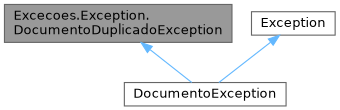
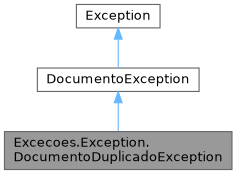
edge "DocumentoException" -> "Excecoes.Exception. DocumentoDuplicadoException": reversed
